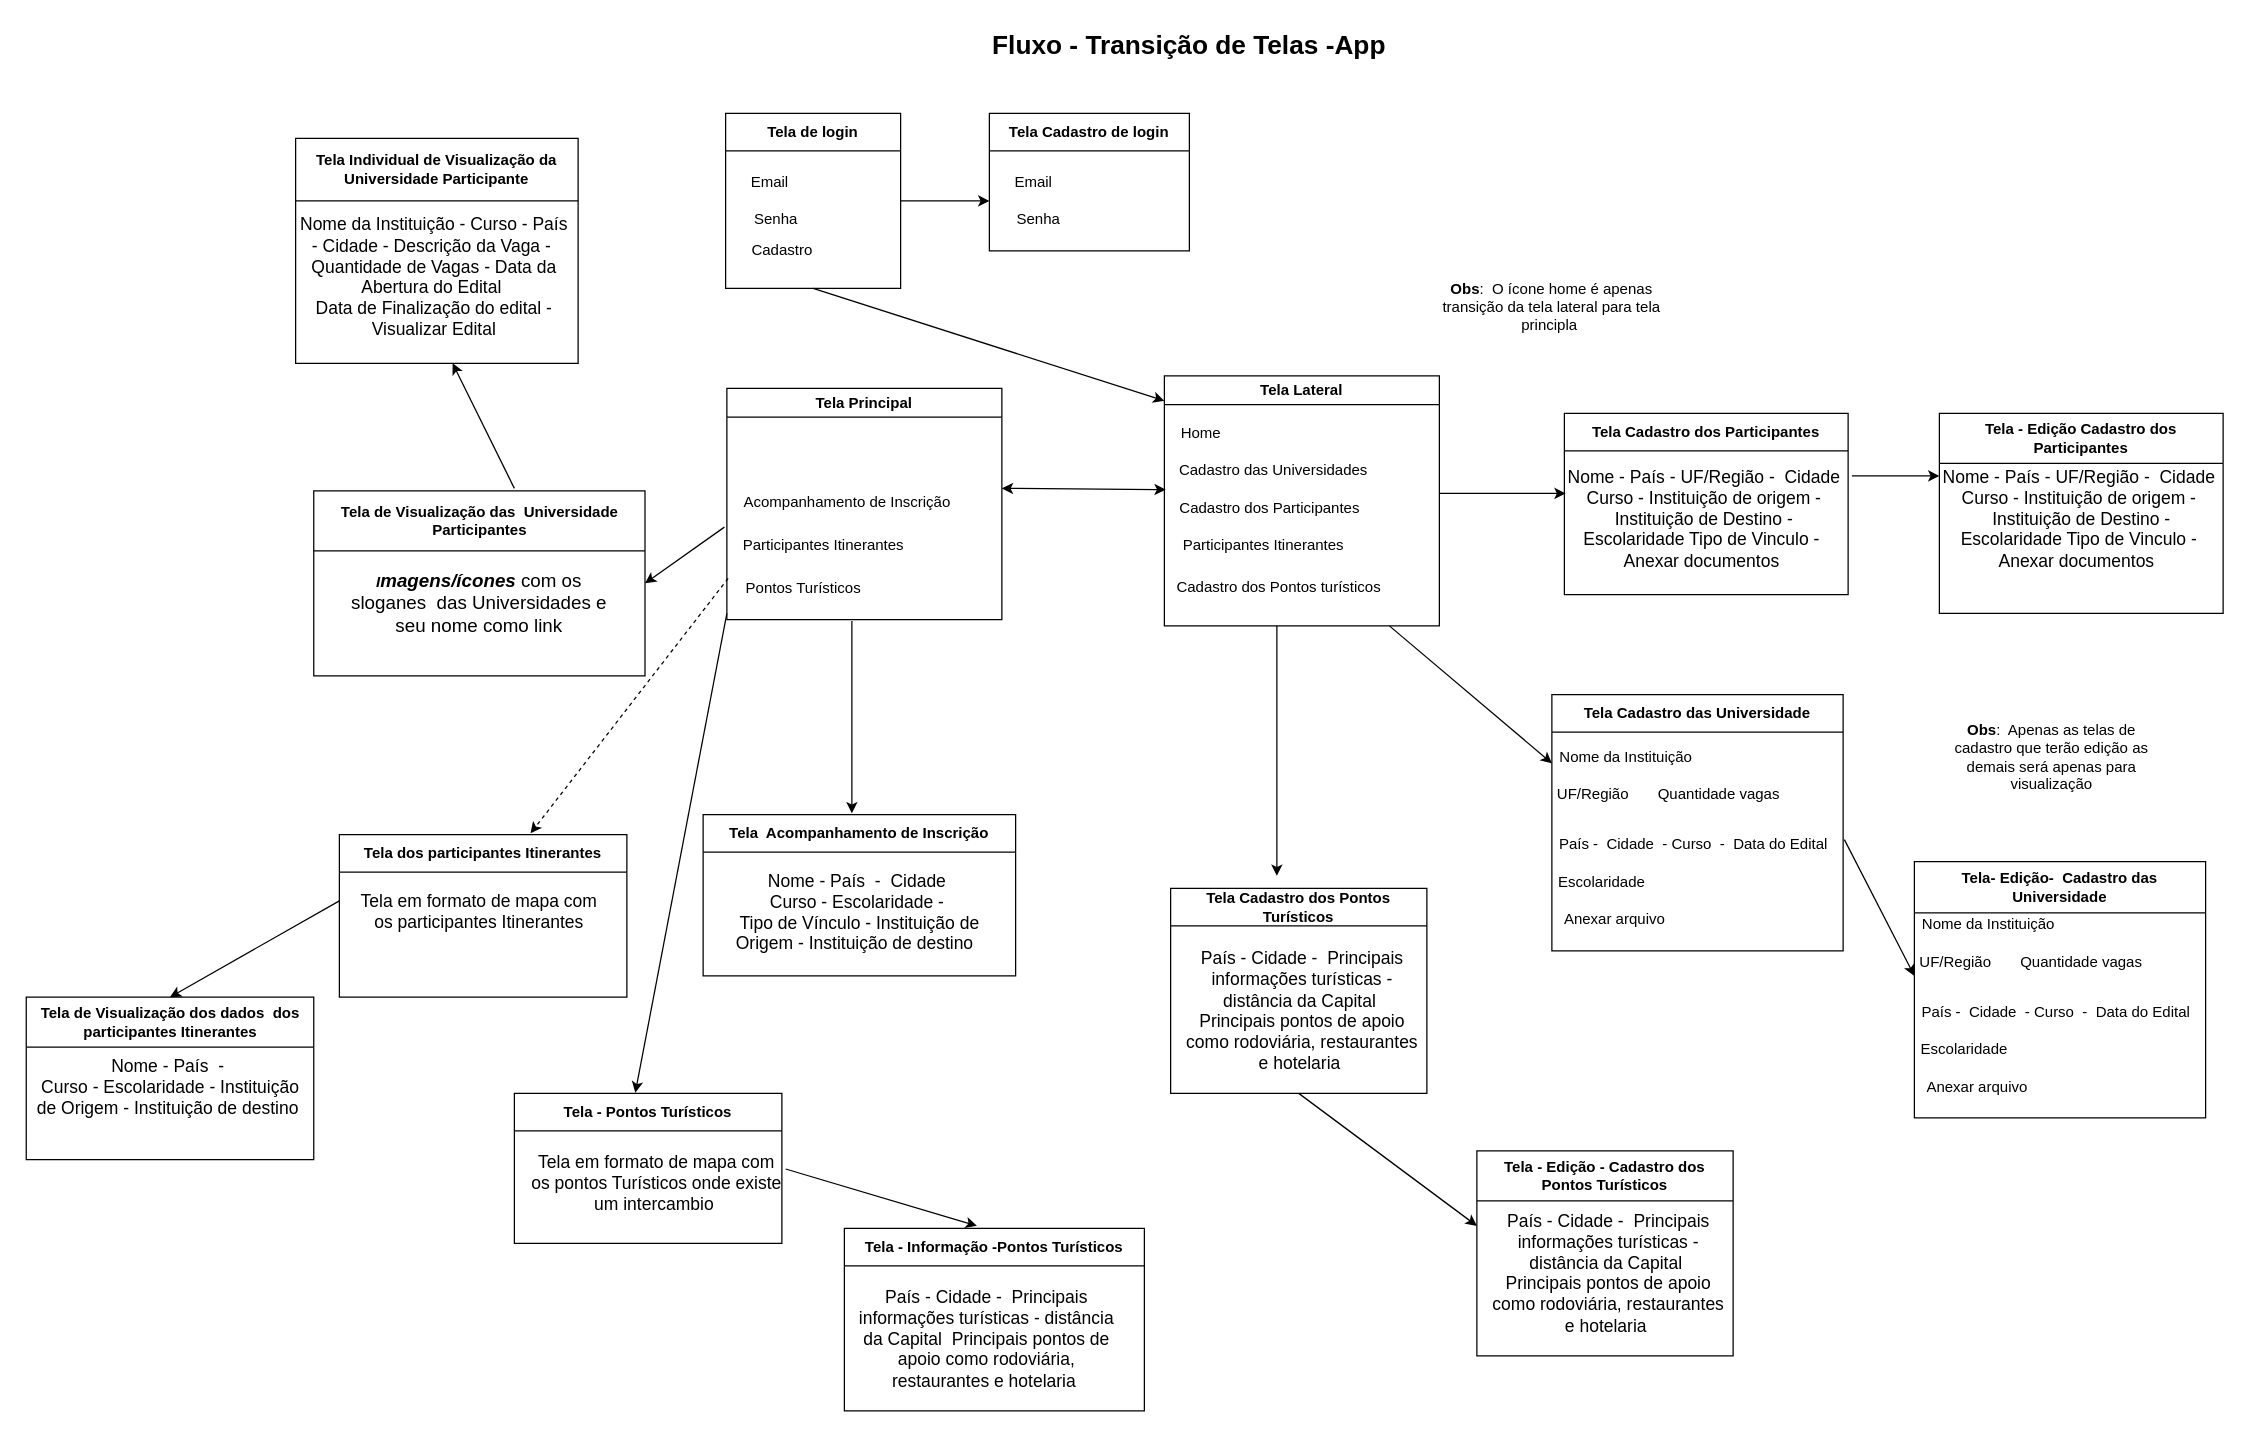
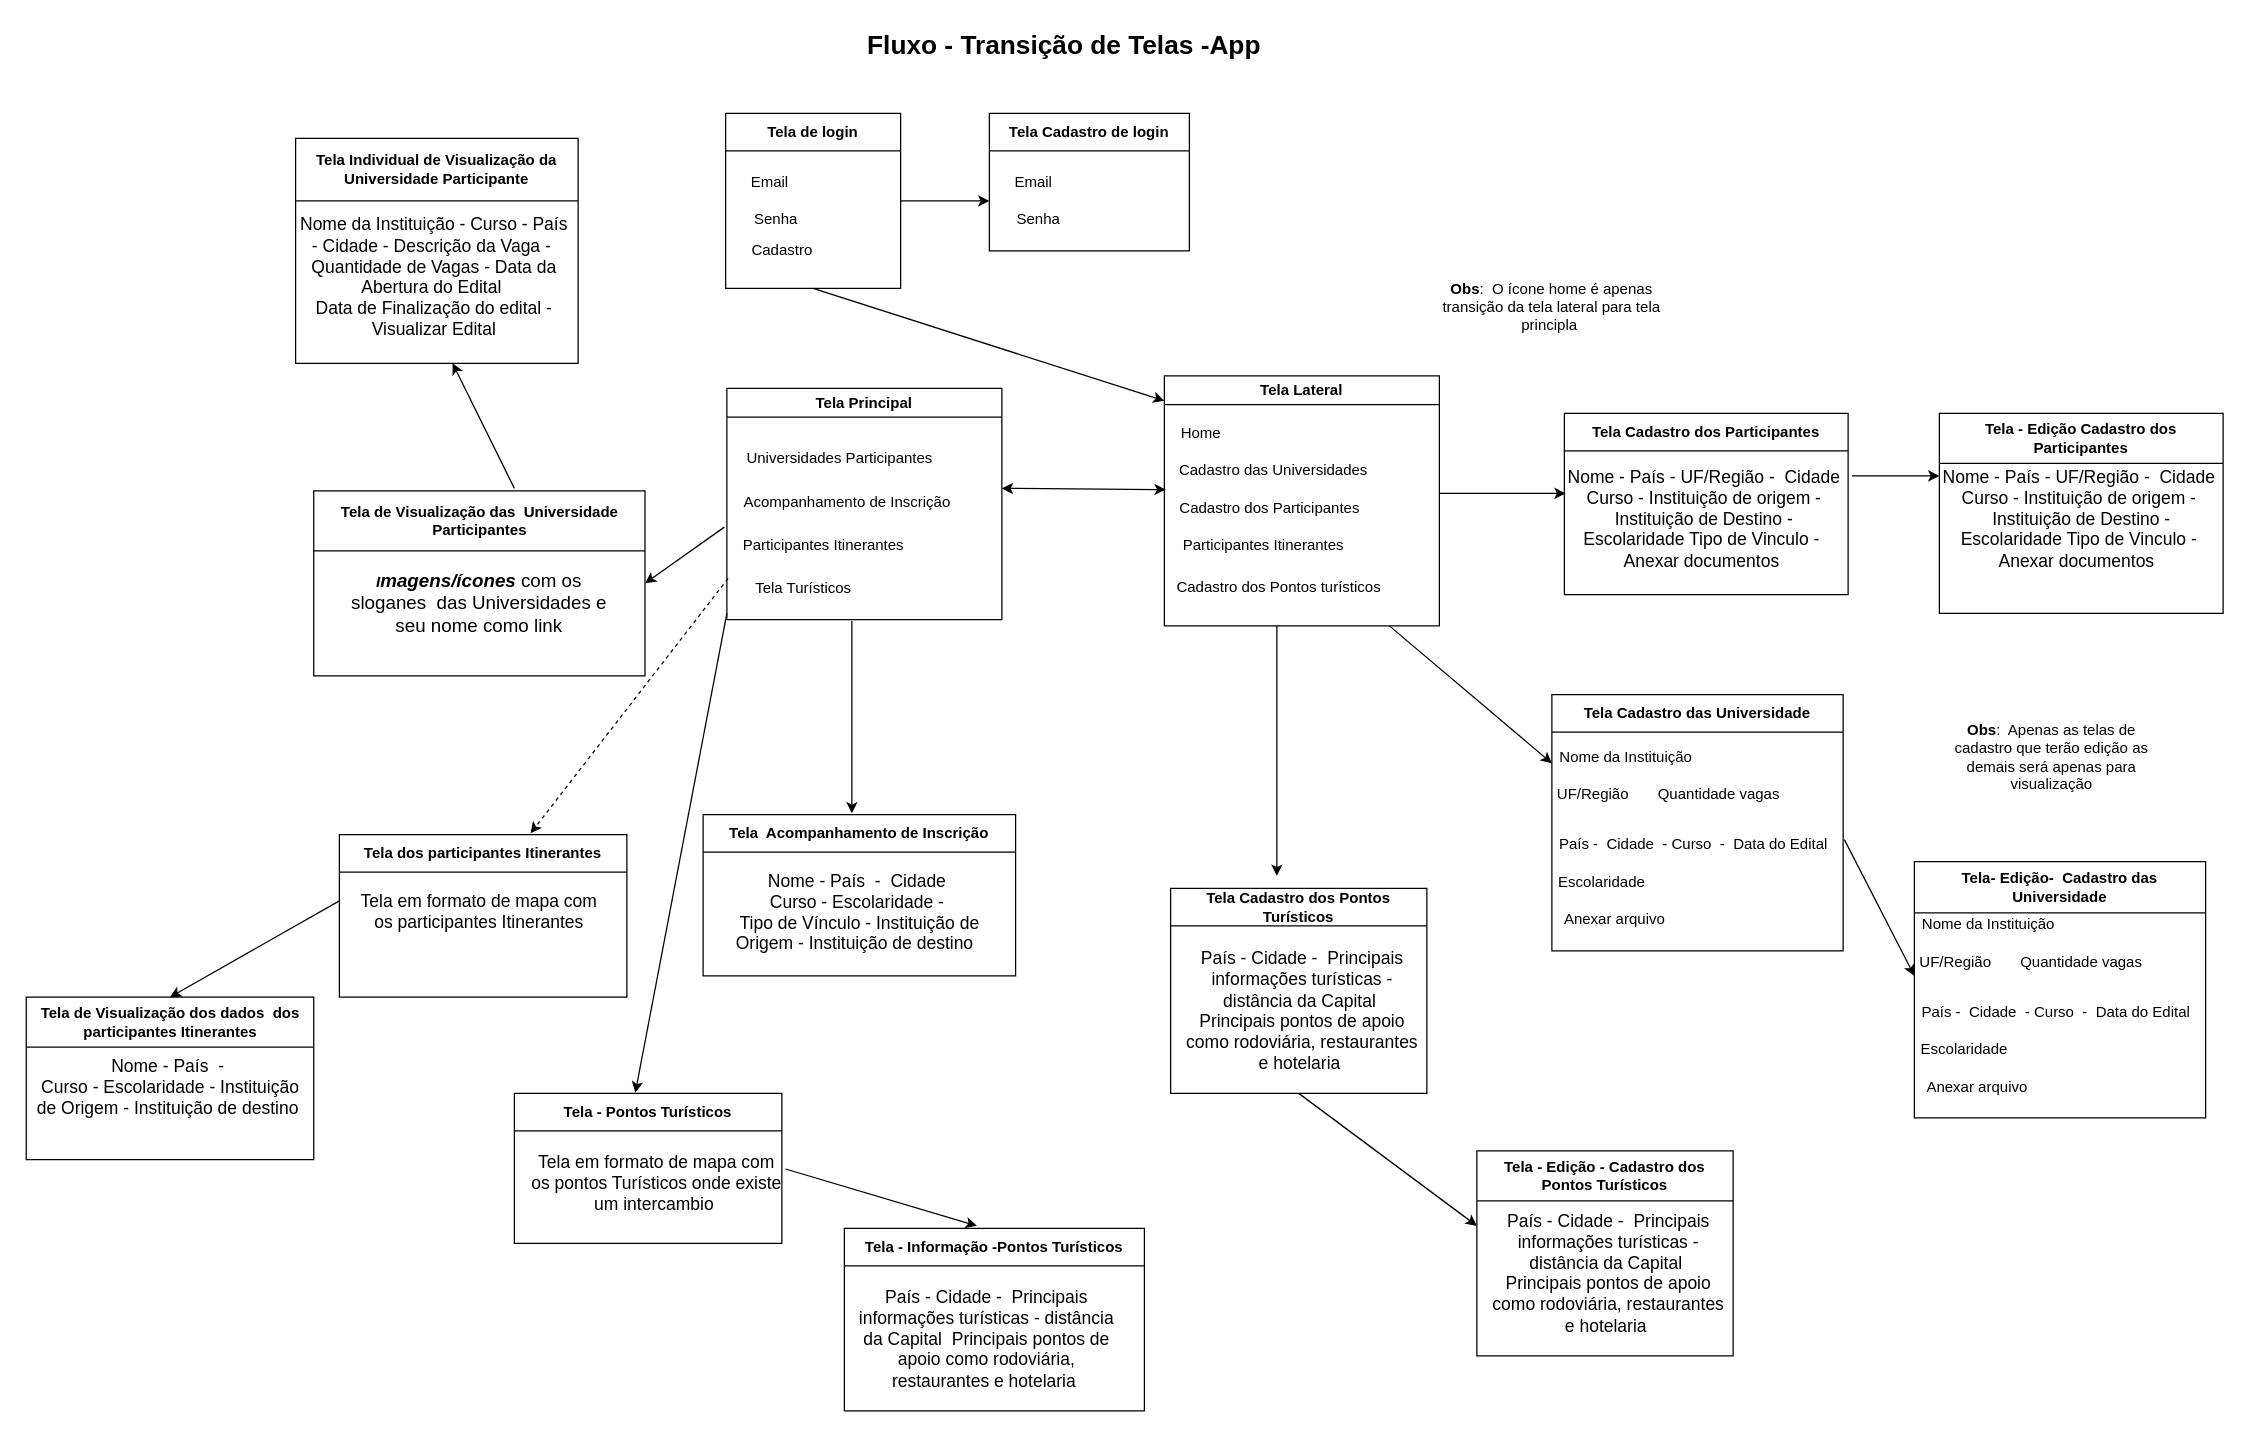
node "Fluxo - Transição de Telas -App": moved (1189, 44) -> (1064, 44)
node "Universidades Participantes": added
node "Pontos Turísticos": label "Pontos Turísticos" -> "Tela Turísticos"
